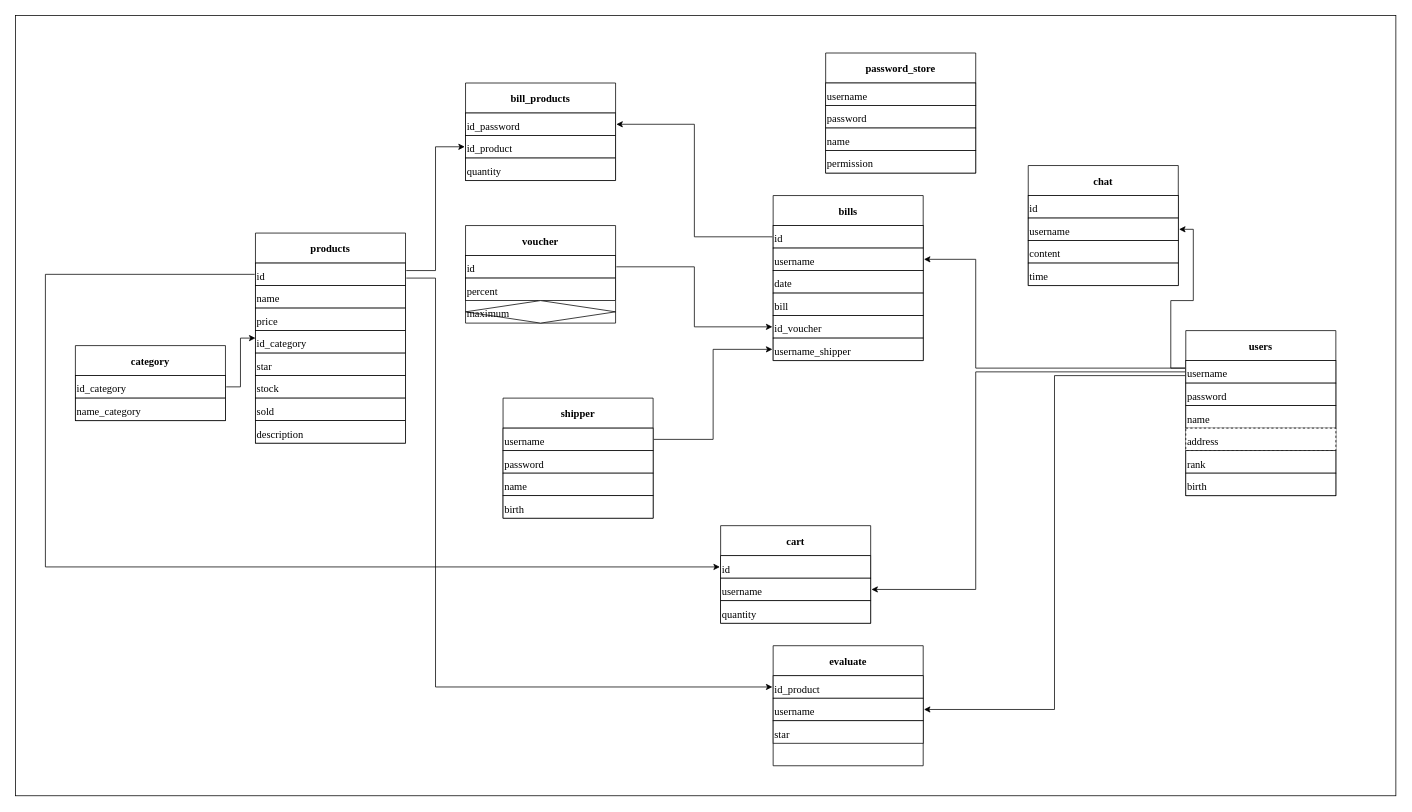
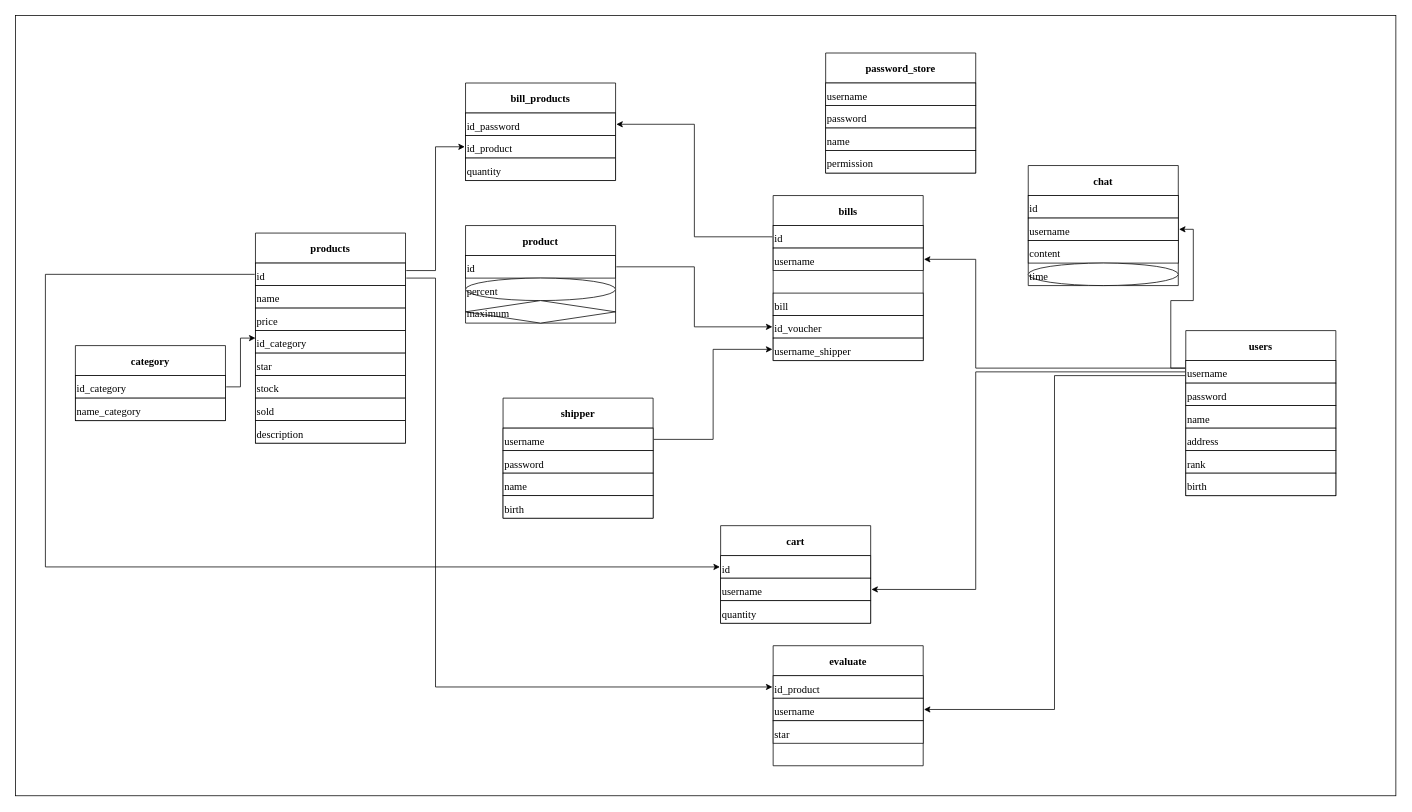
node "voucher": label "voucher" -> "product"
node "time": shape rectangle -> ellipse
node "date": removed
node "percent": shape rectangle -> ellipse
node "address": style dashed -> solid
